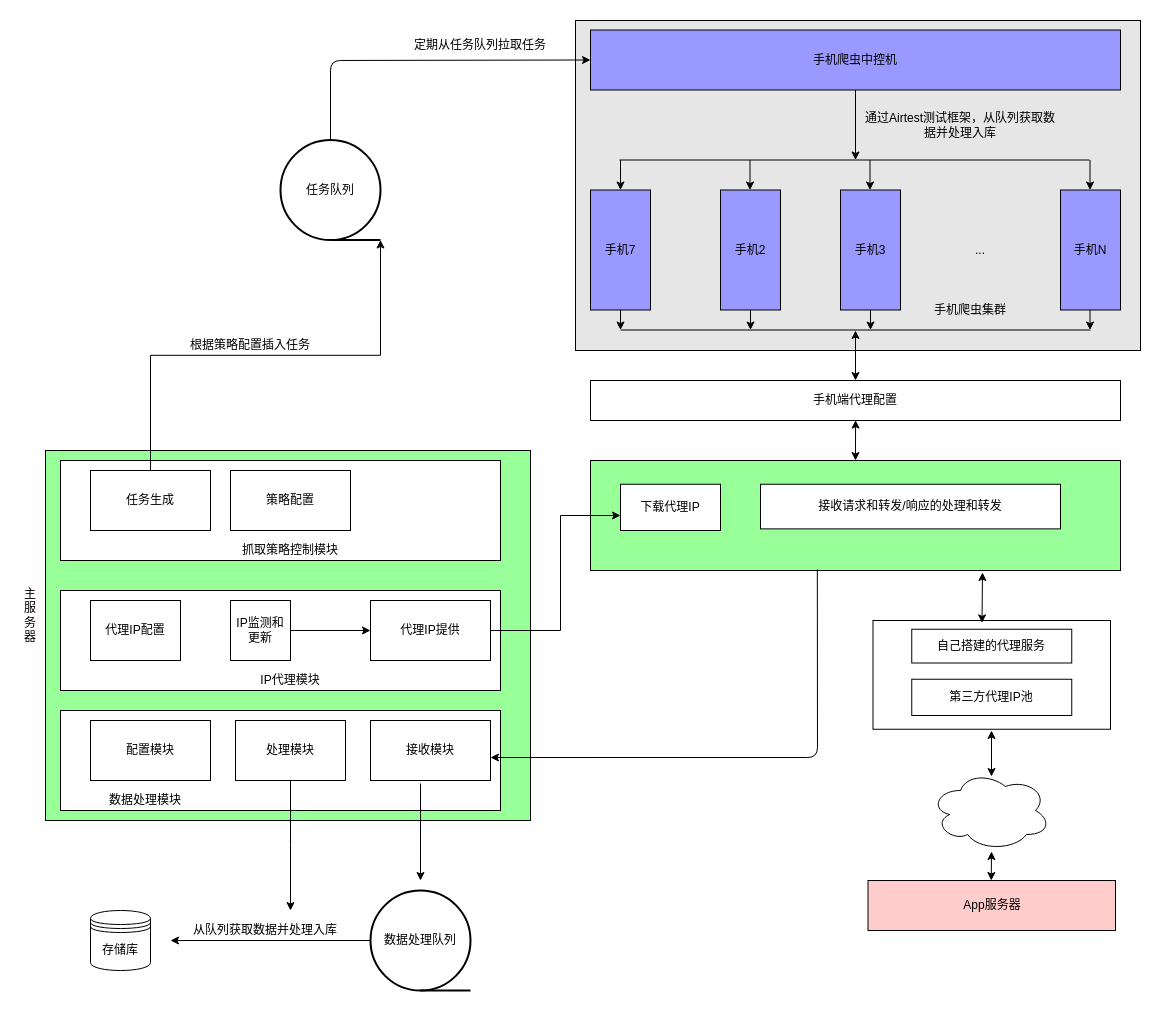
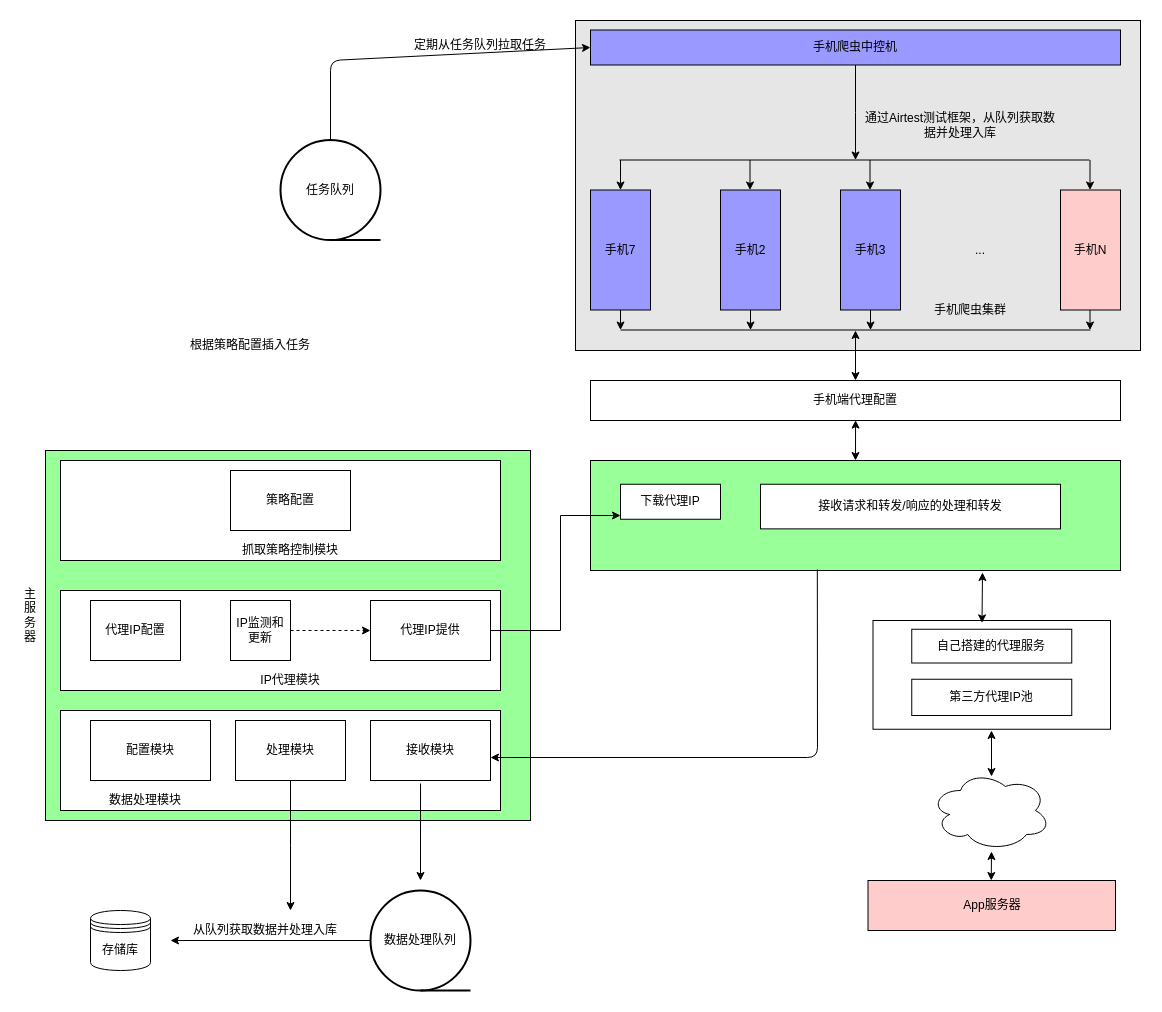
node "手机爬虫中控机": size 530x60 -> 530x35
node "手机N": fillcolor #9999ff -> #ffcccc
edge "任务生成" -> "任务队列": removed
node "任务生成": removed
node "下载代理IP": size 100x46 -> 100x35
edge "IP监测和更新" -> "代理IP提供": style solid -> dashed
